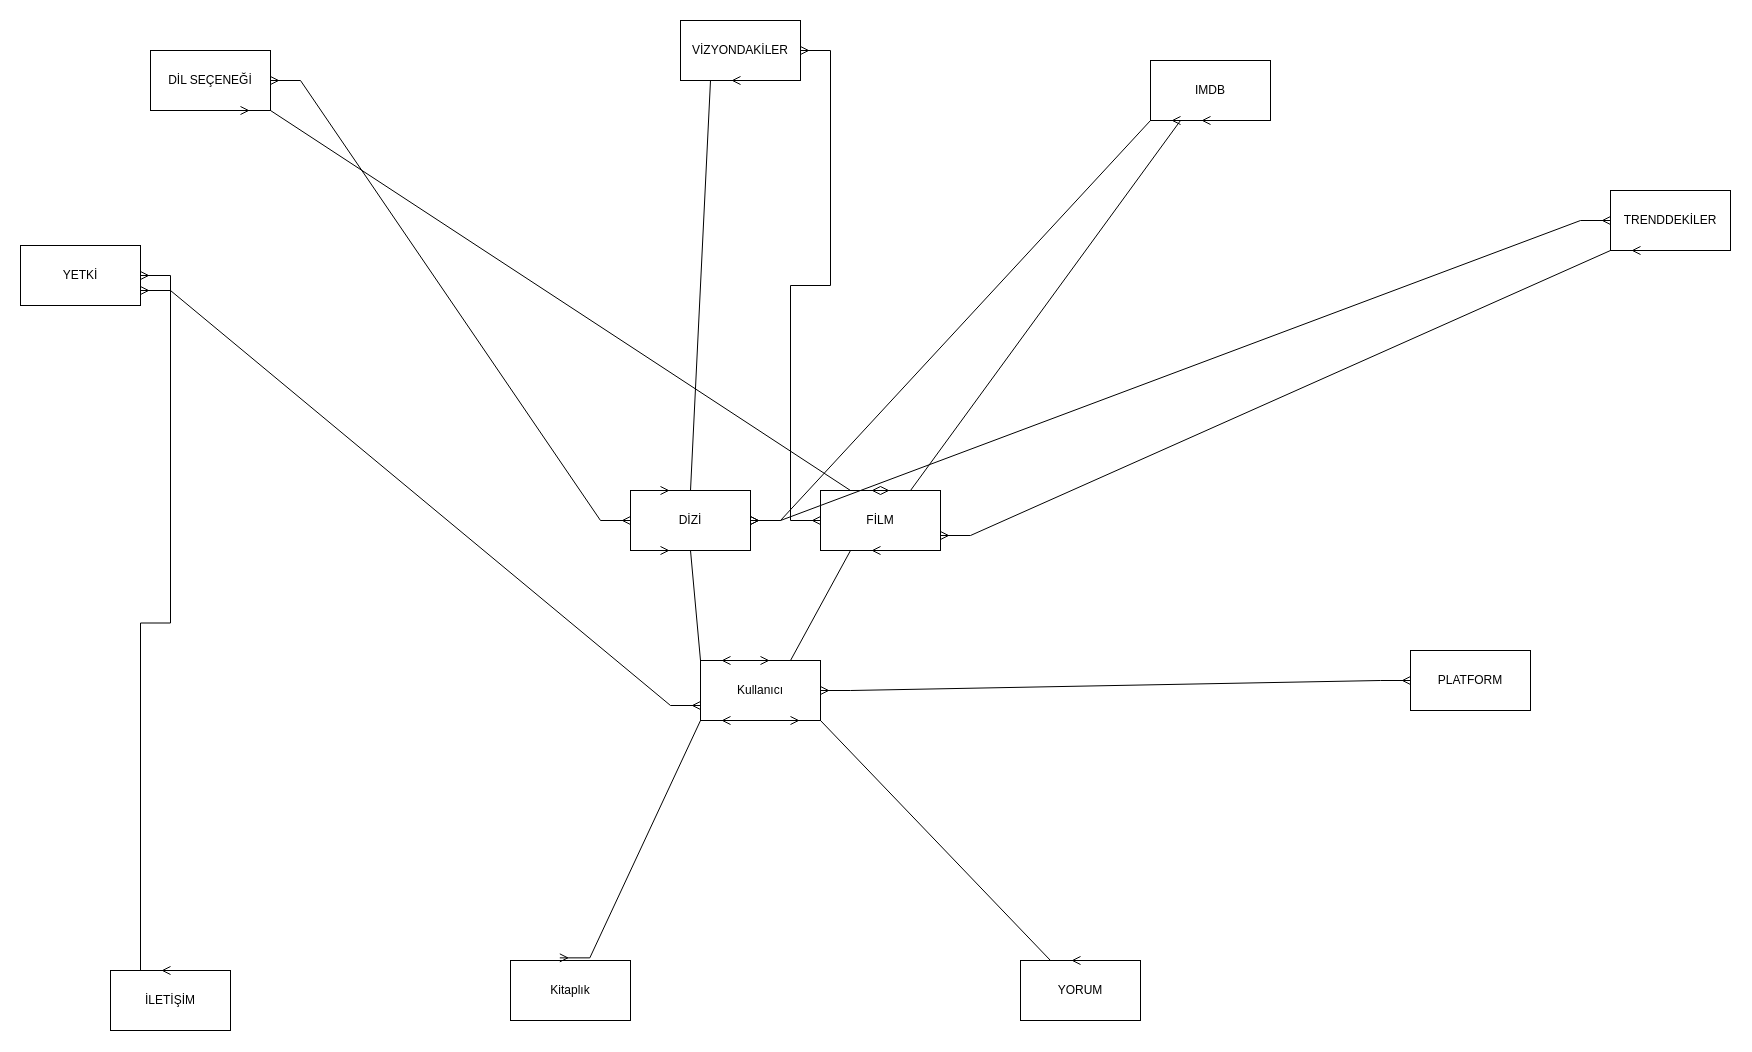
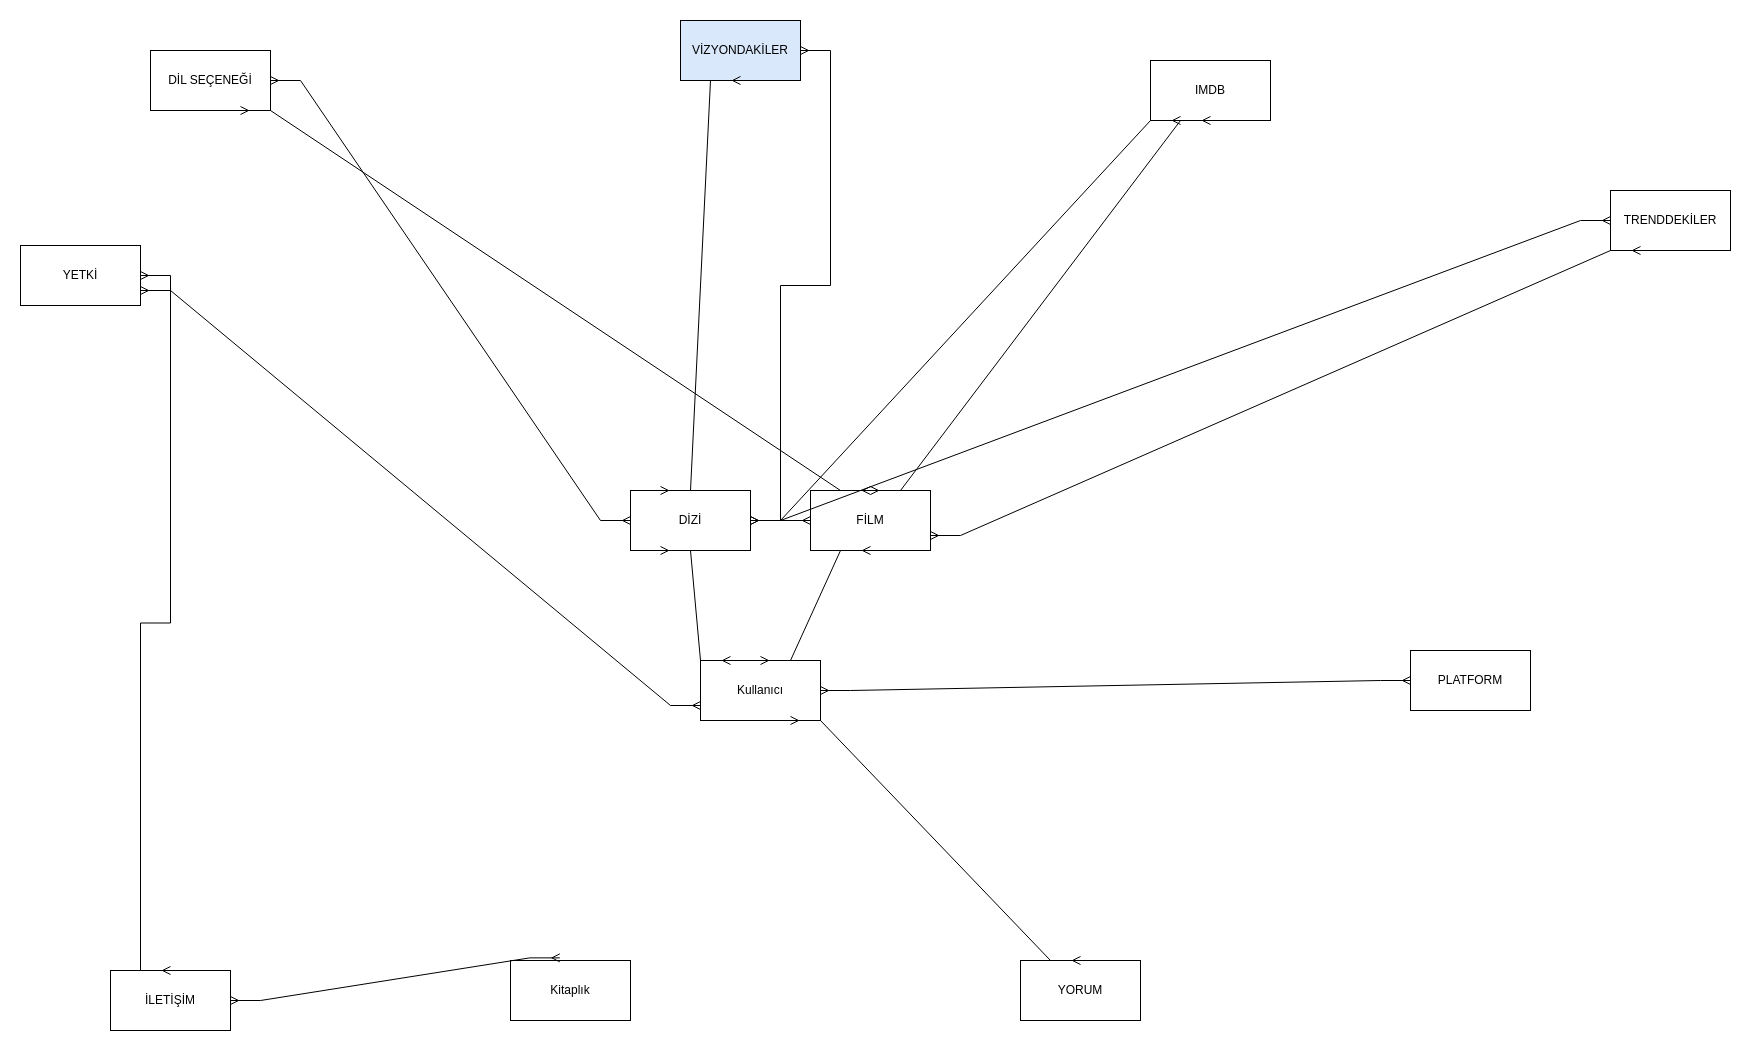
node "VİZYONDAKİLER": fillcolor #ffffff -> #dae8fc
node "FİLM": moved (881, 521) -> (871, 521)
edge "Kullanıcı" -- "Kitaplık": now "İLETİŞİM" -- "Kitaplık"
